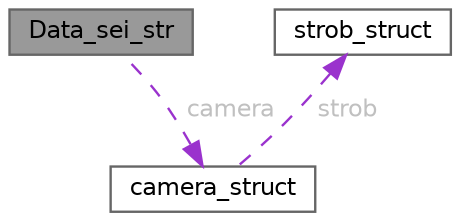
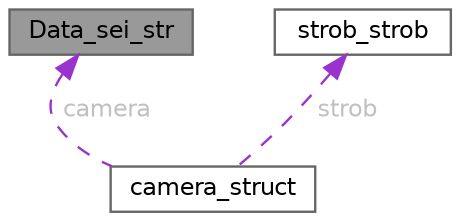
node "strob_struct": label "strob_struct" -> "strob_strob"
edge "Data_sei_str" -> "camera_struct": reversed
